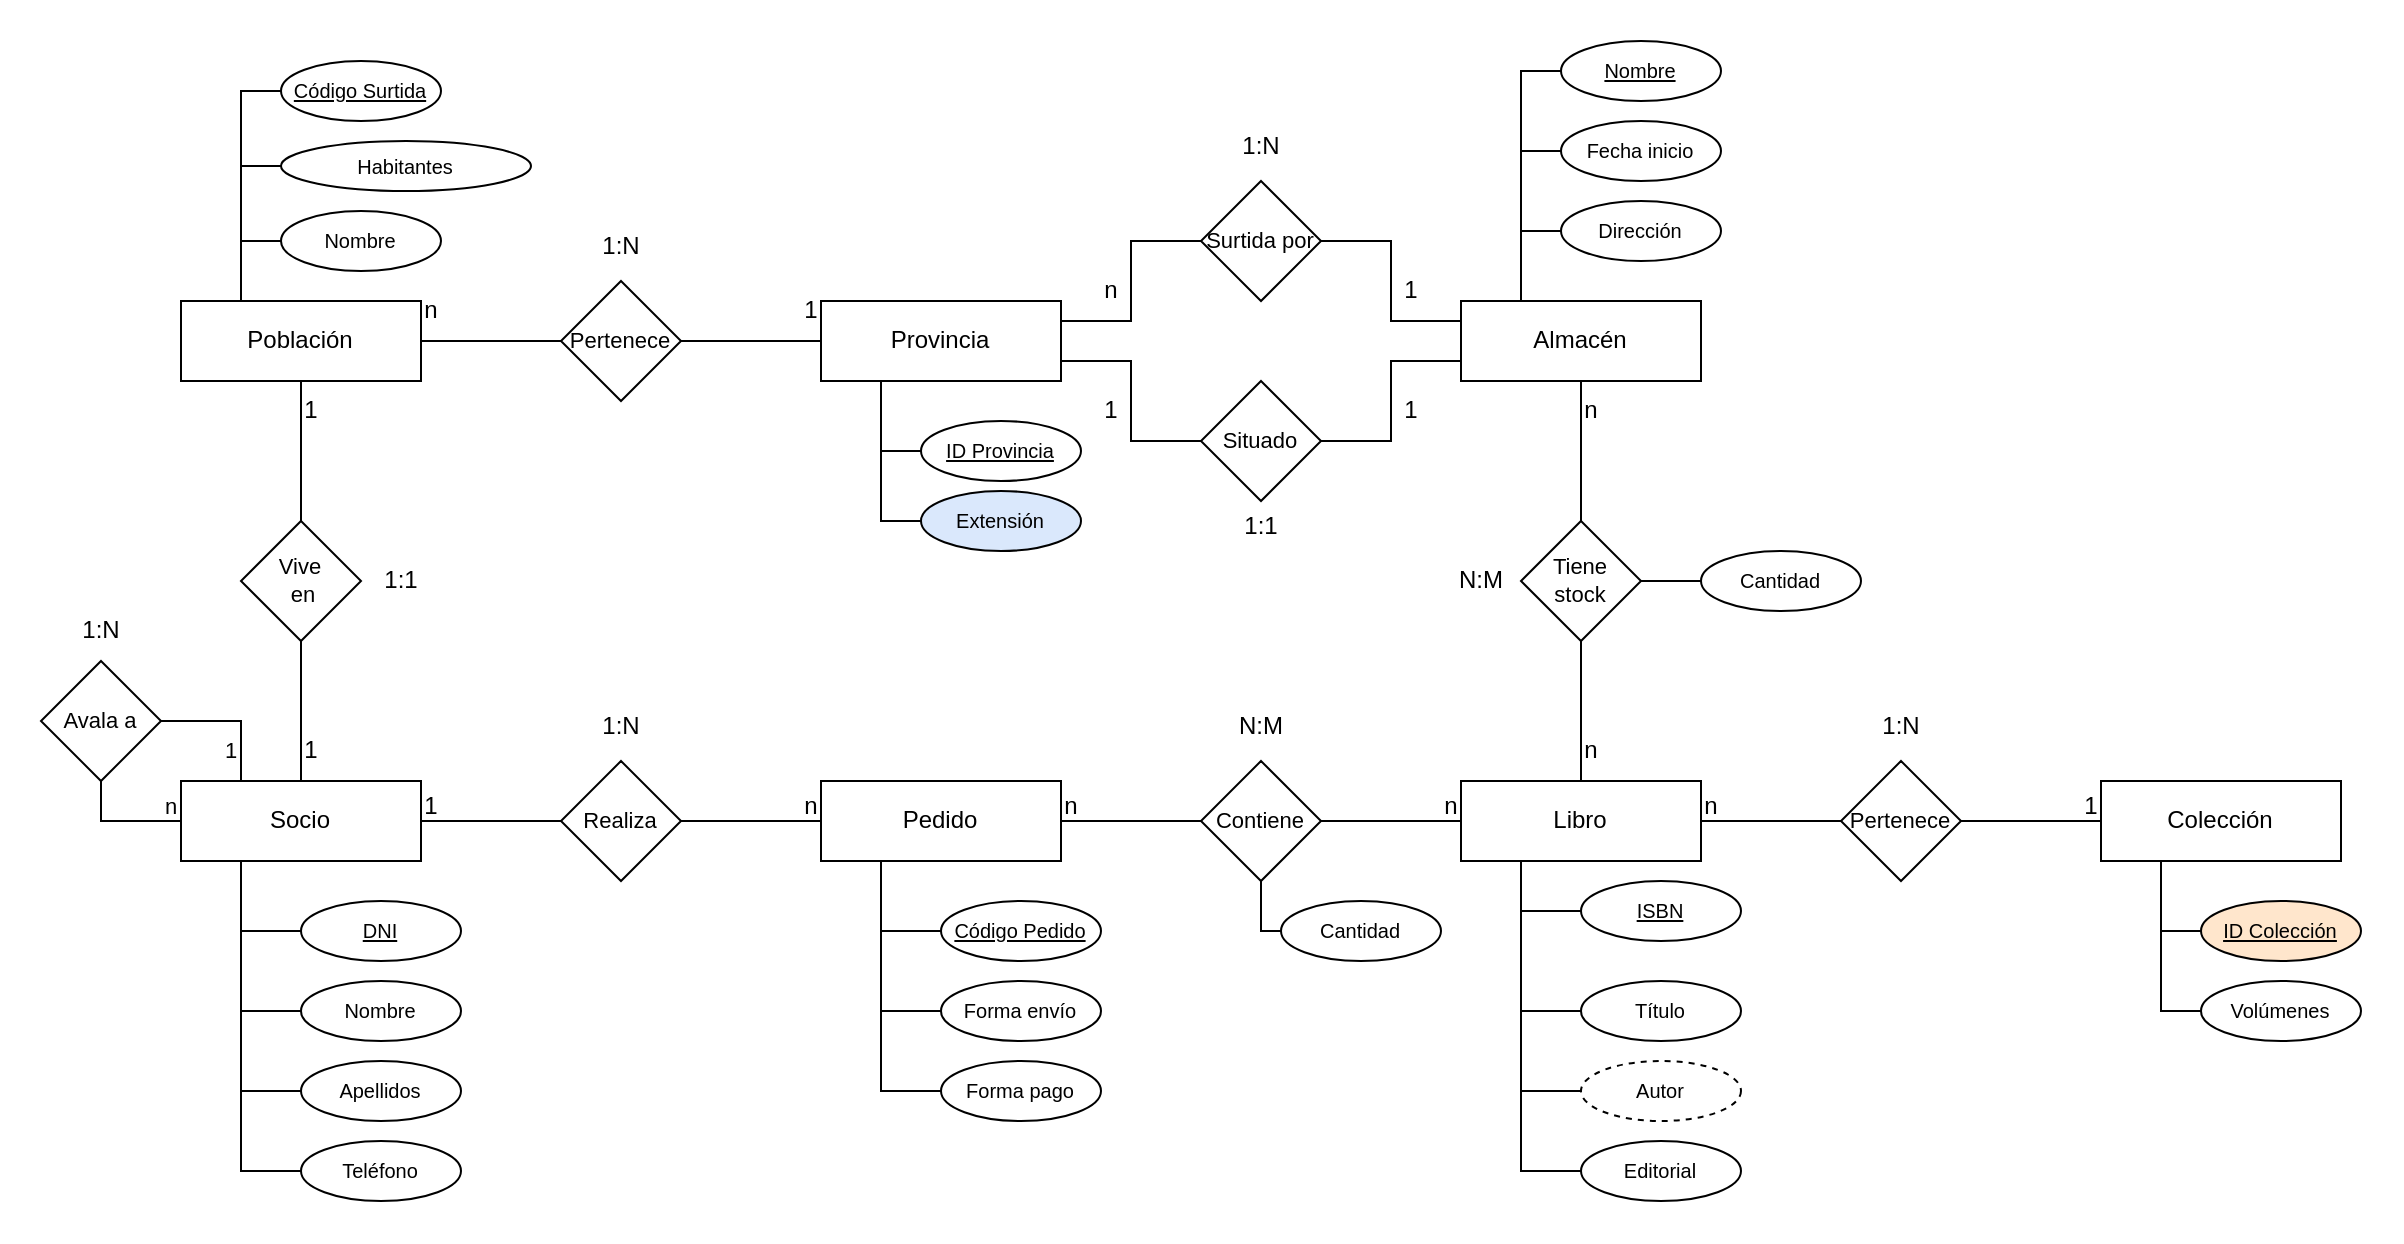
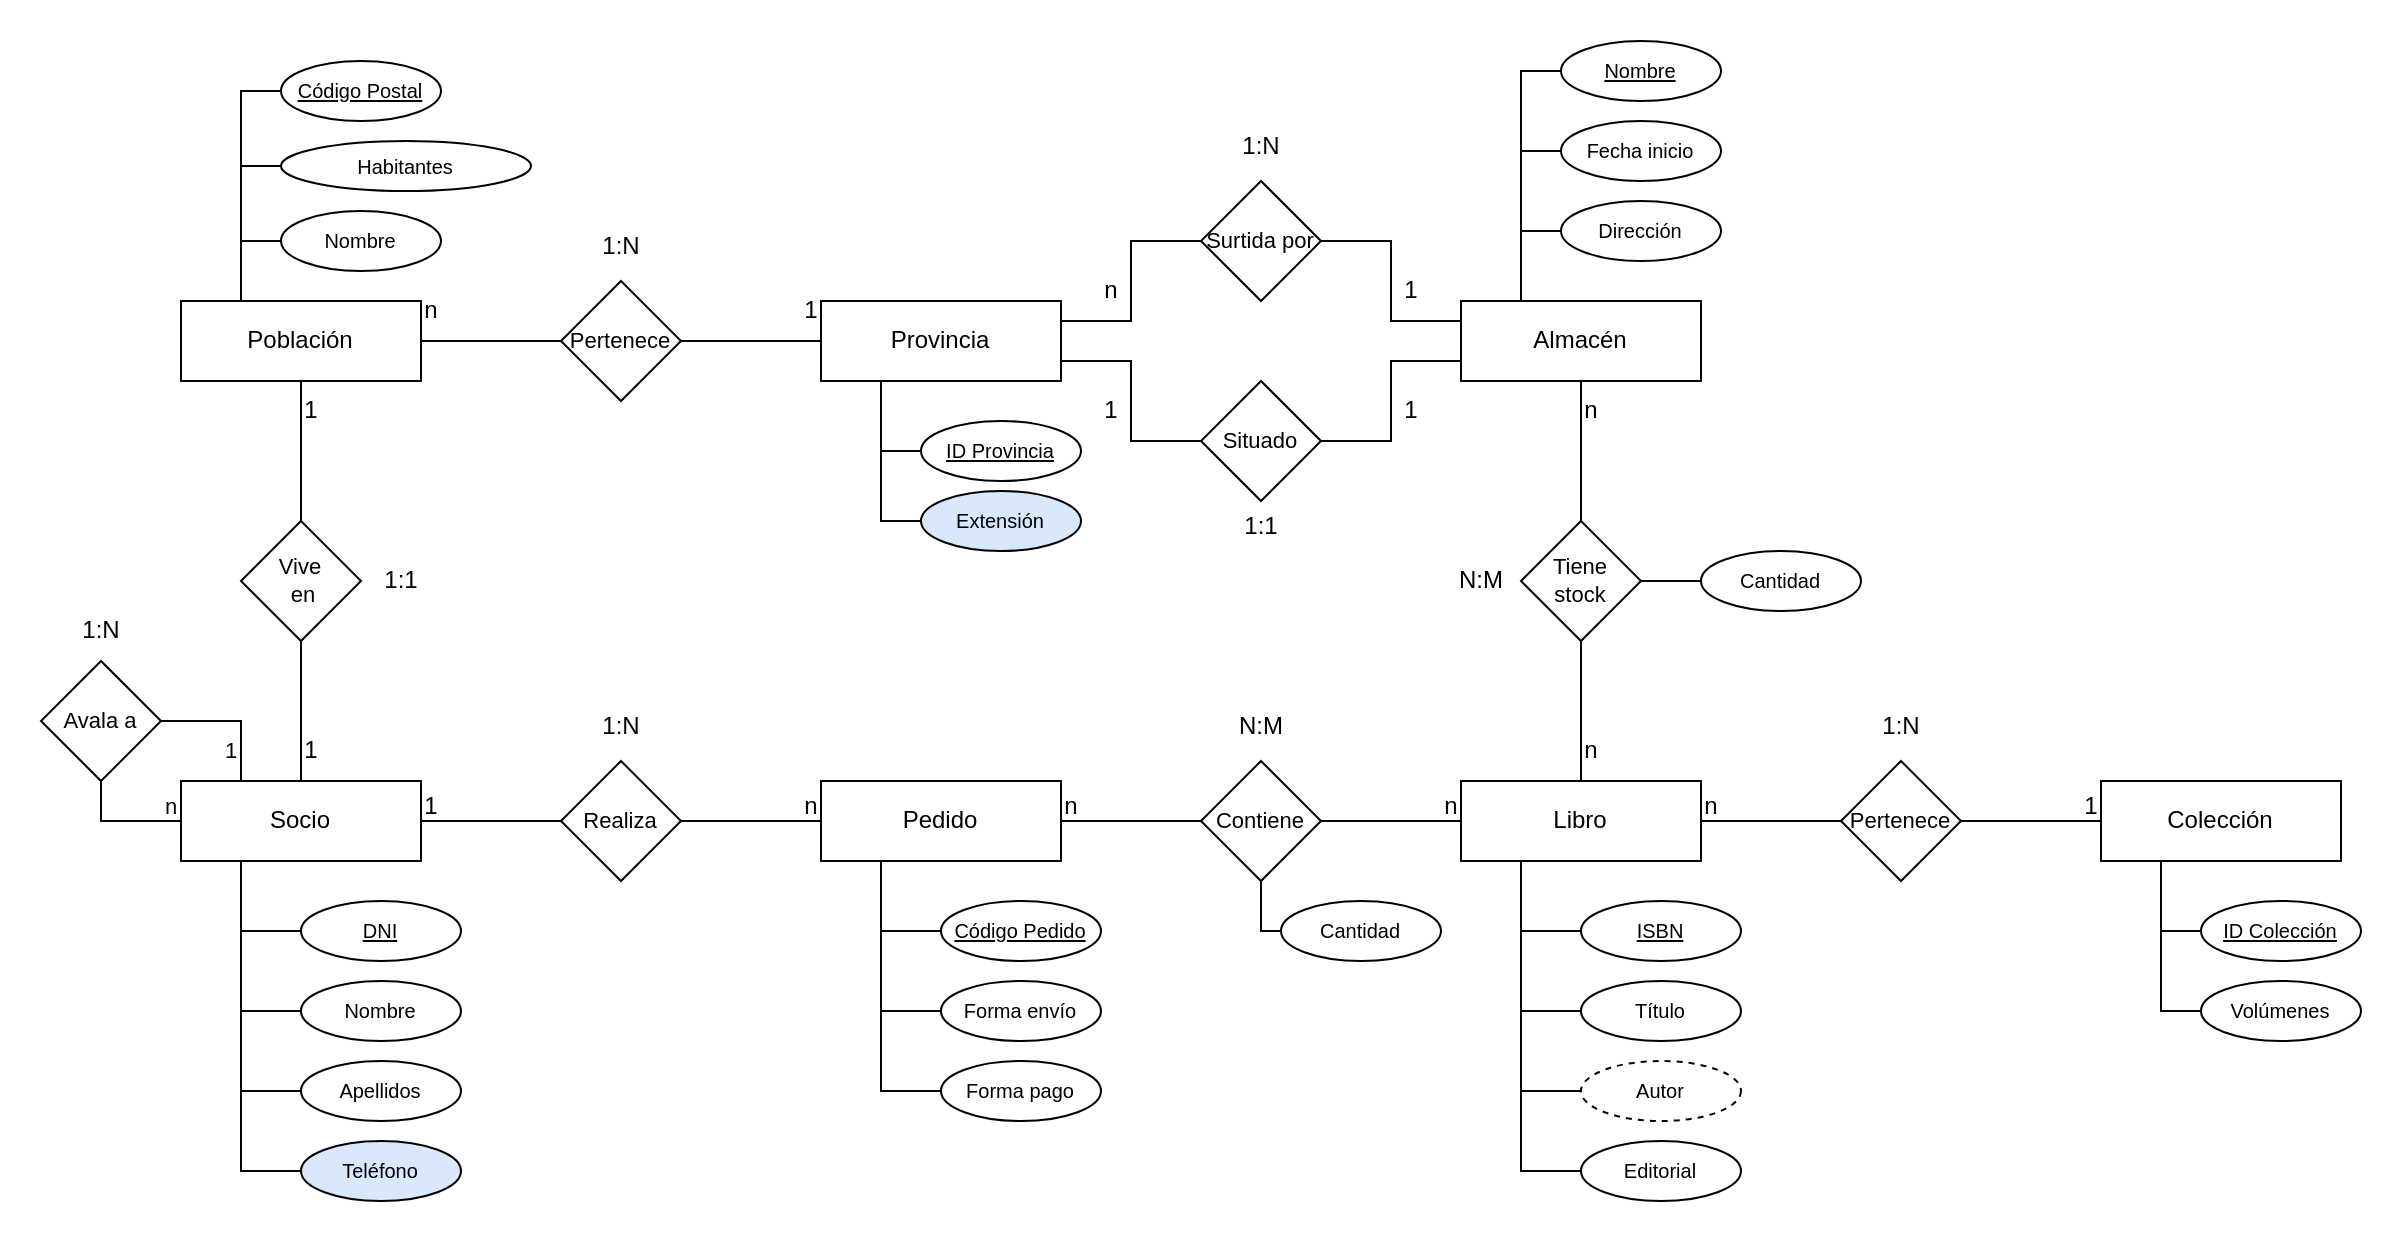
node "Código Surtida": label "Código Surtida" -> "Código Postal"
node "ISBN": moved (1661, 911) -> (1661, 931)
node "ID Colección": fillcolor #ffe6cc -> #ffffff
node "Teléfono": fillcolor #ffffff -> #dae8fc
